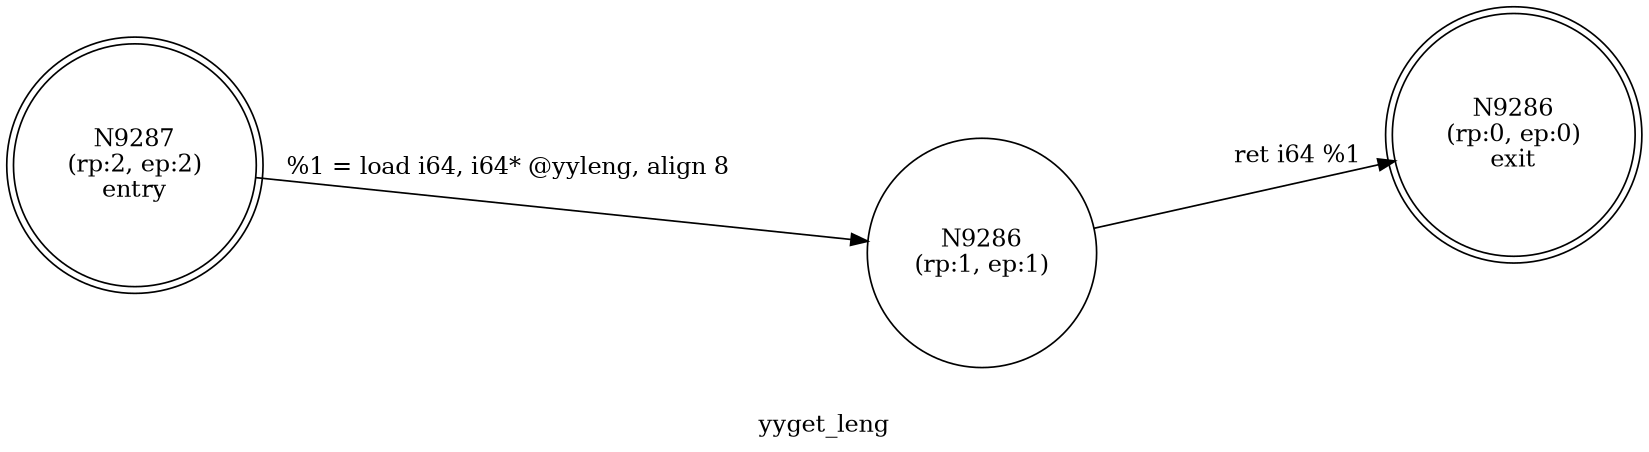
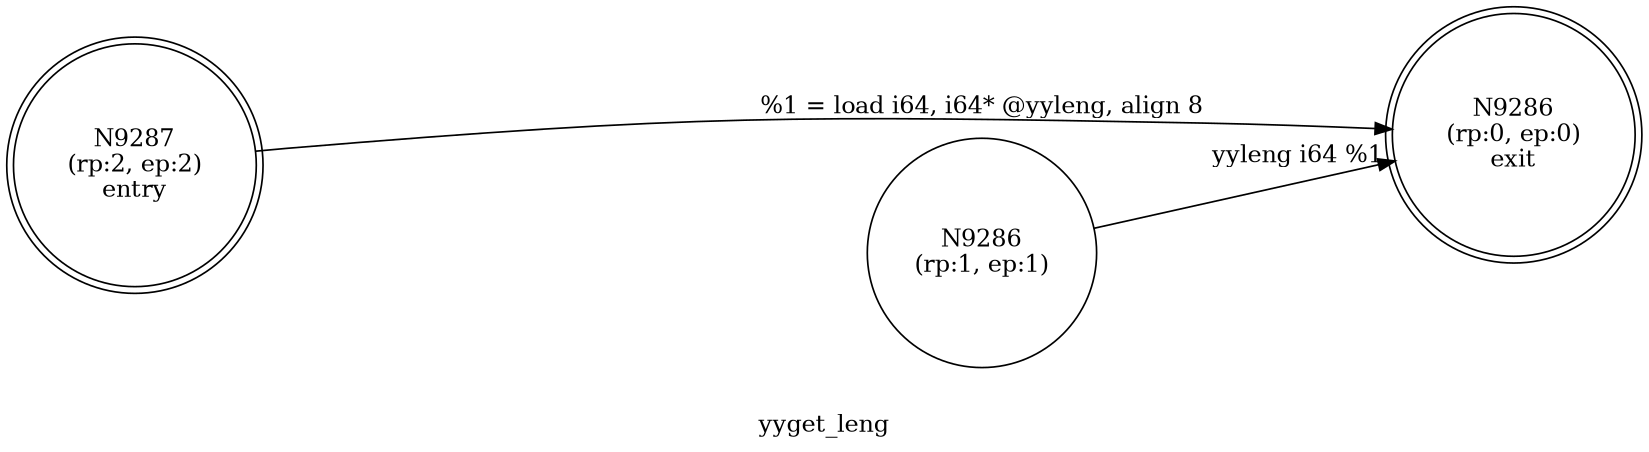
edge "N9286 (rp:1, ep:1)" -> "N9286 (rp:0, ep:0) exit": label "ret i64 %1" -> "yyleng i64 %1"
edge "N9287 (rp:2, ep:2) entry" -> "N9286 (rp:1, ep:1)": now "N9287 (rp:2, ep:2) entry" -> "N9286 (rp:0, ep:0) exit"
